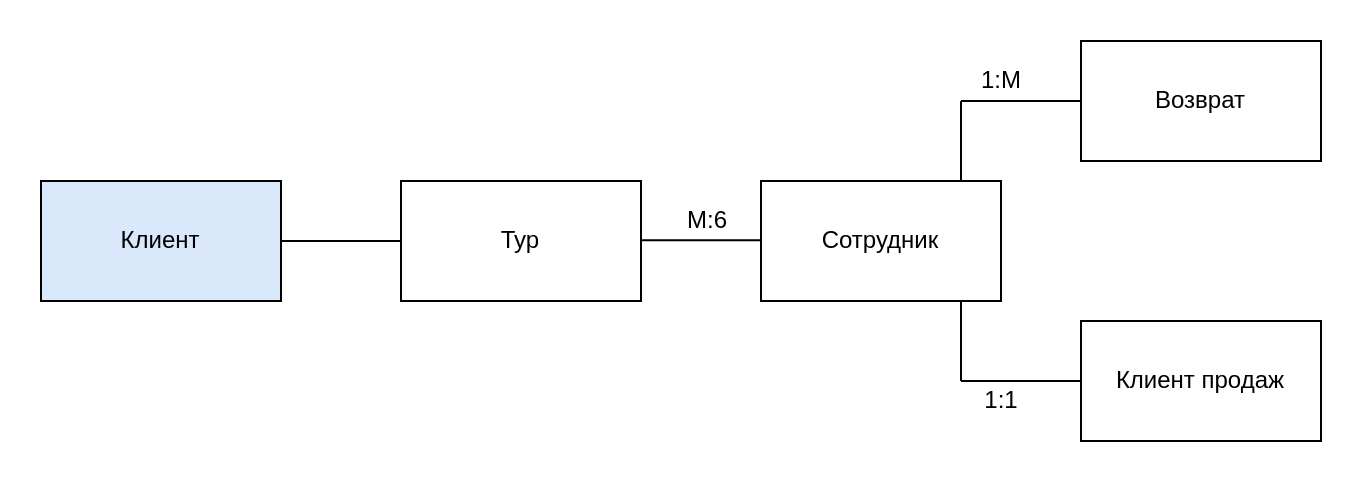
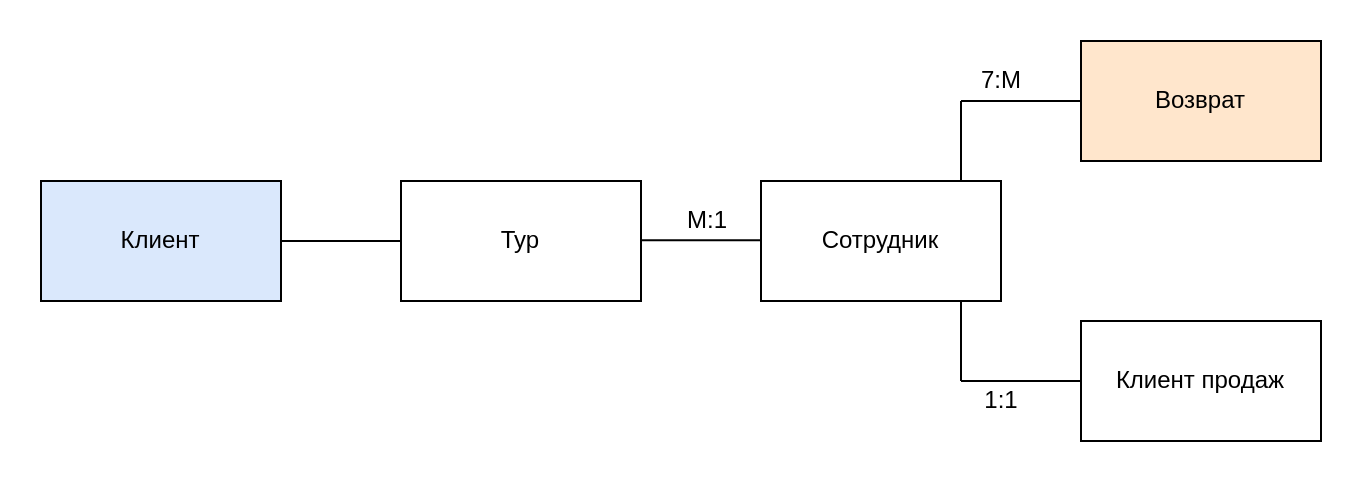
node "1:M": label "1:M" -> "7:M"
node "Возврат": fillcolor #ffffff -> #ffe6cc
node "M:6": label "M:6" -> "M:1"
